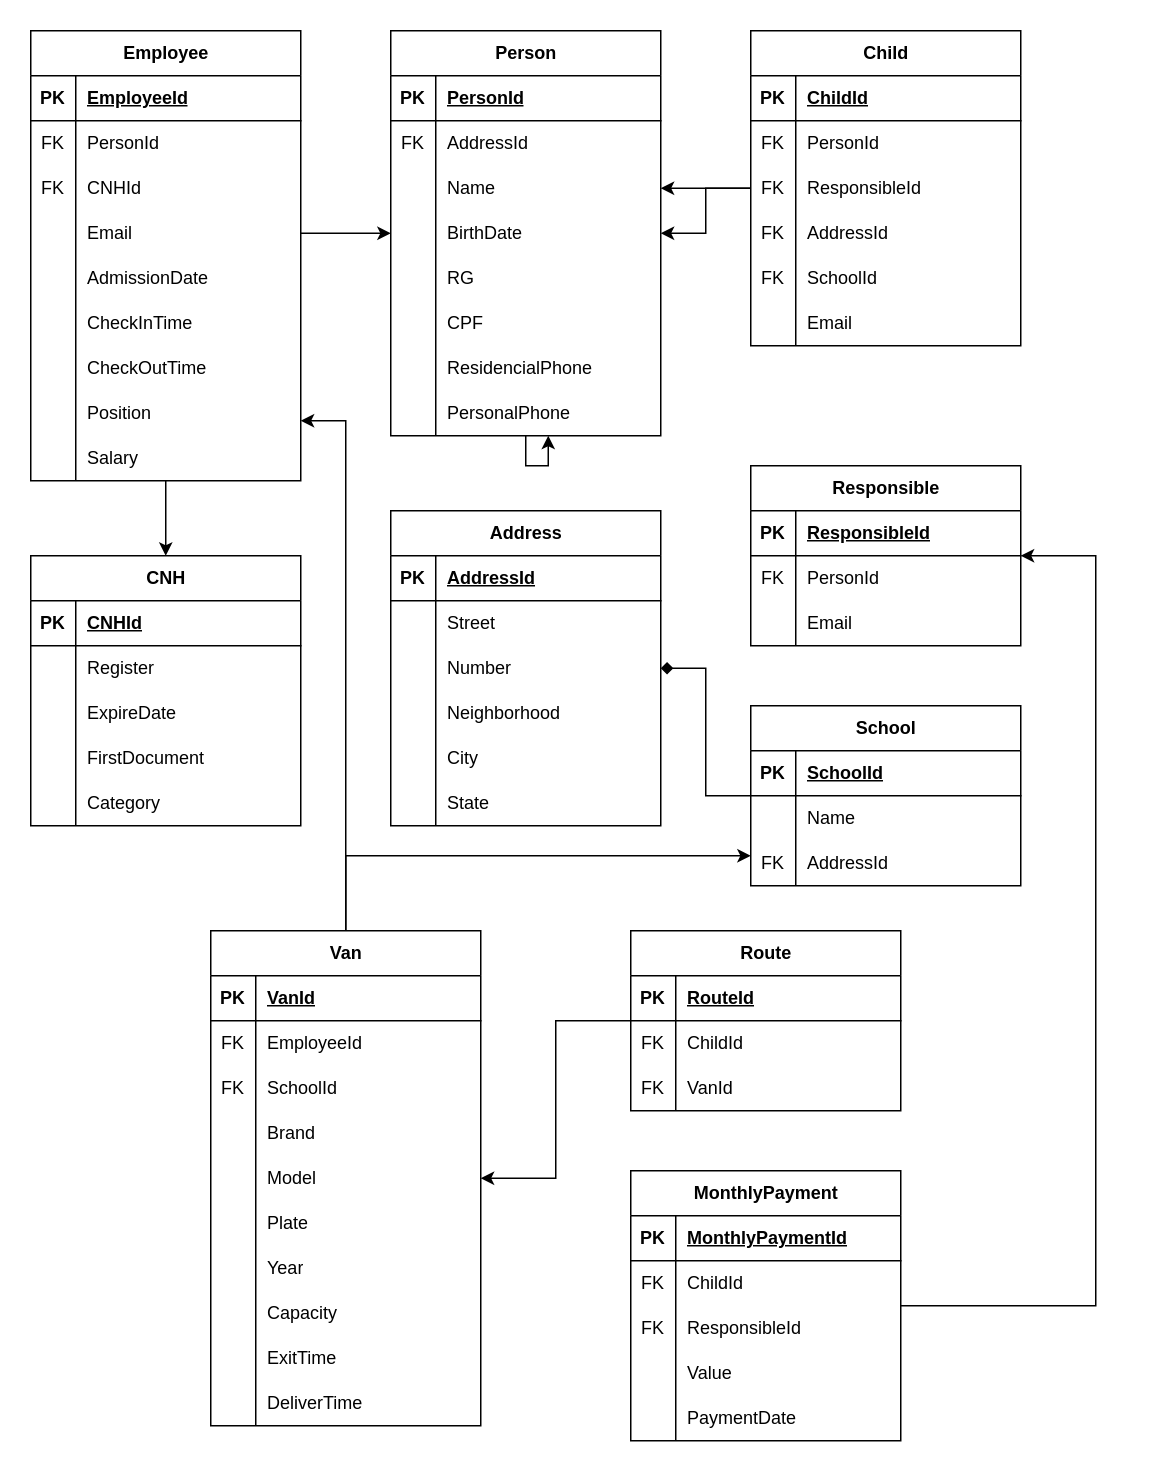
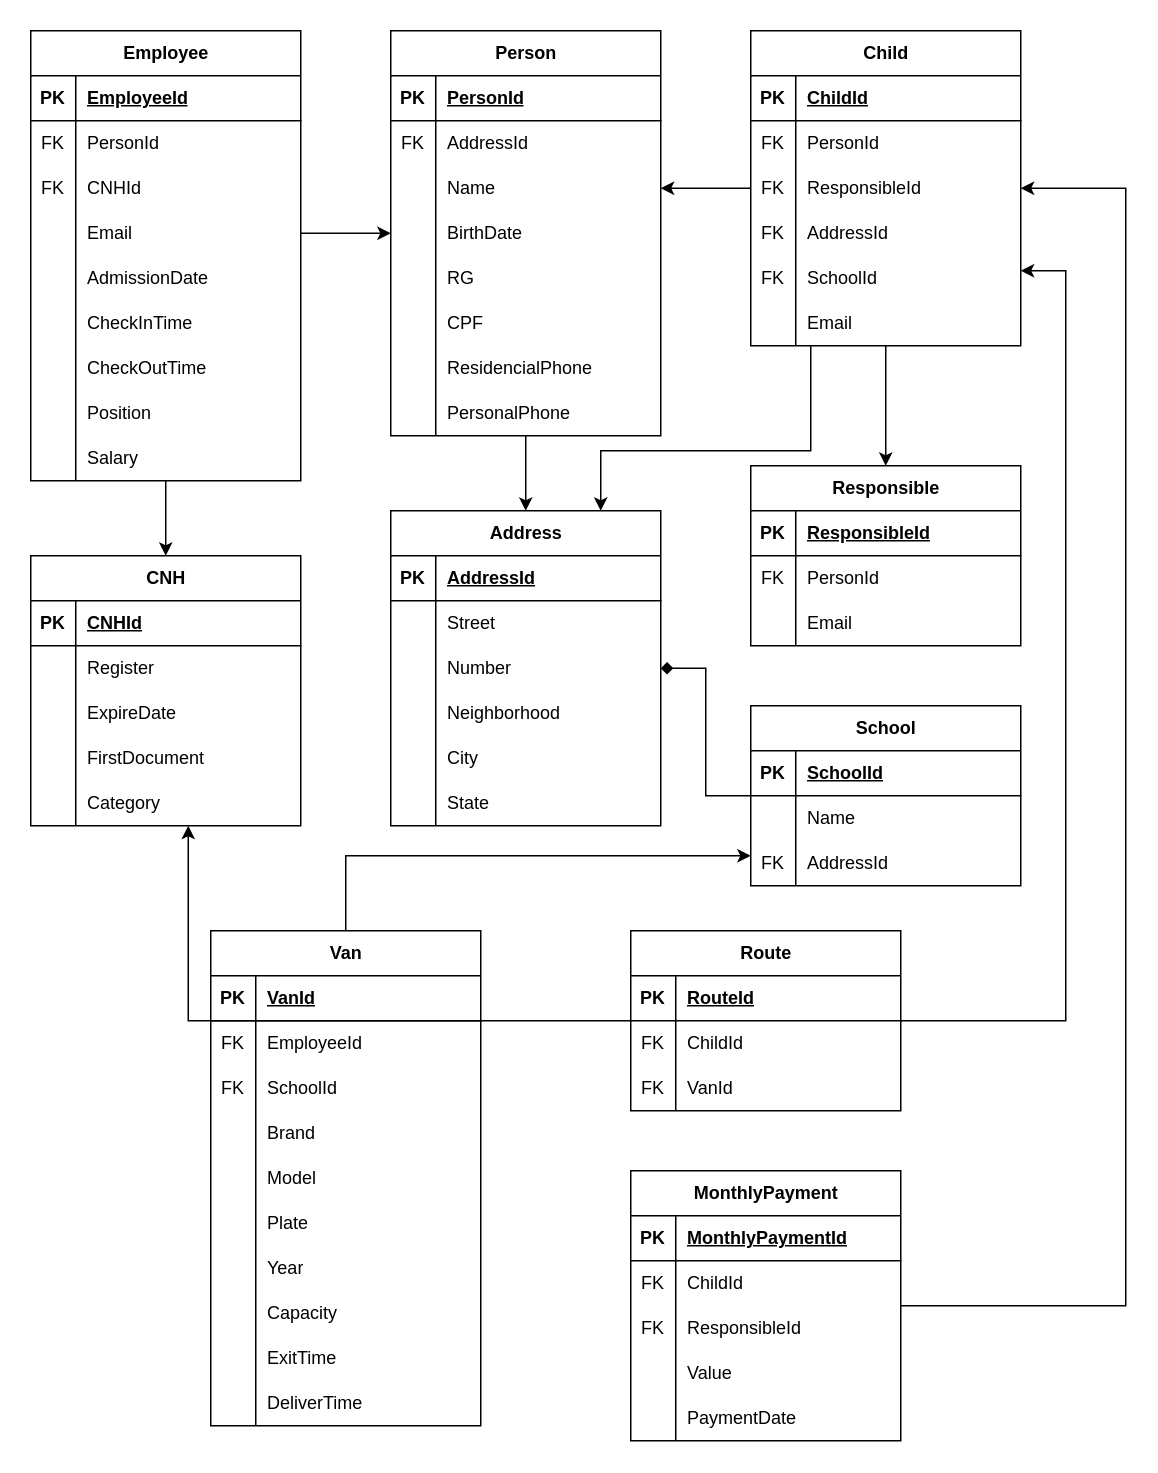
edge "Child" -> "BirthDate": now "Child" -> "Responsible"
edge "Child" -> "Address": added
edge "Person" -> "PersonalPhone": now "Person" -> "Address"
edge "Van" -> "Employee": removed
edge "Route" -> "Child": added
edge "MonthlyPayment" -> "Child": added
edge "MonthlyPayment" -> "Responsible": removed
edge "Route" -> "Van": now "Route" -> "Category"
